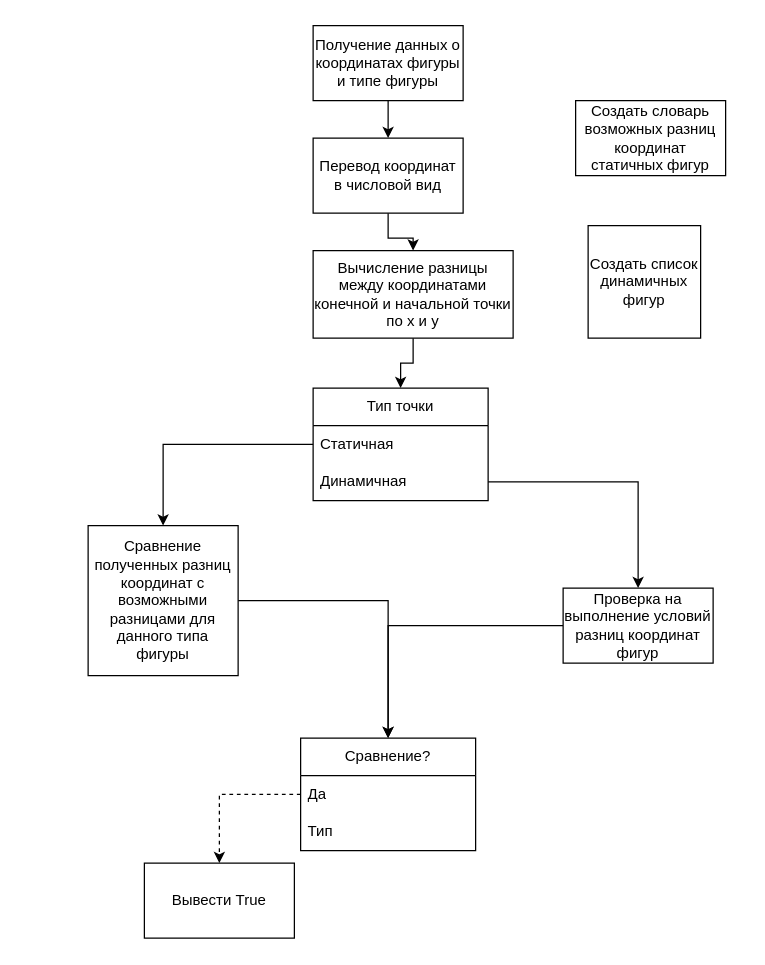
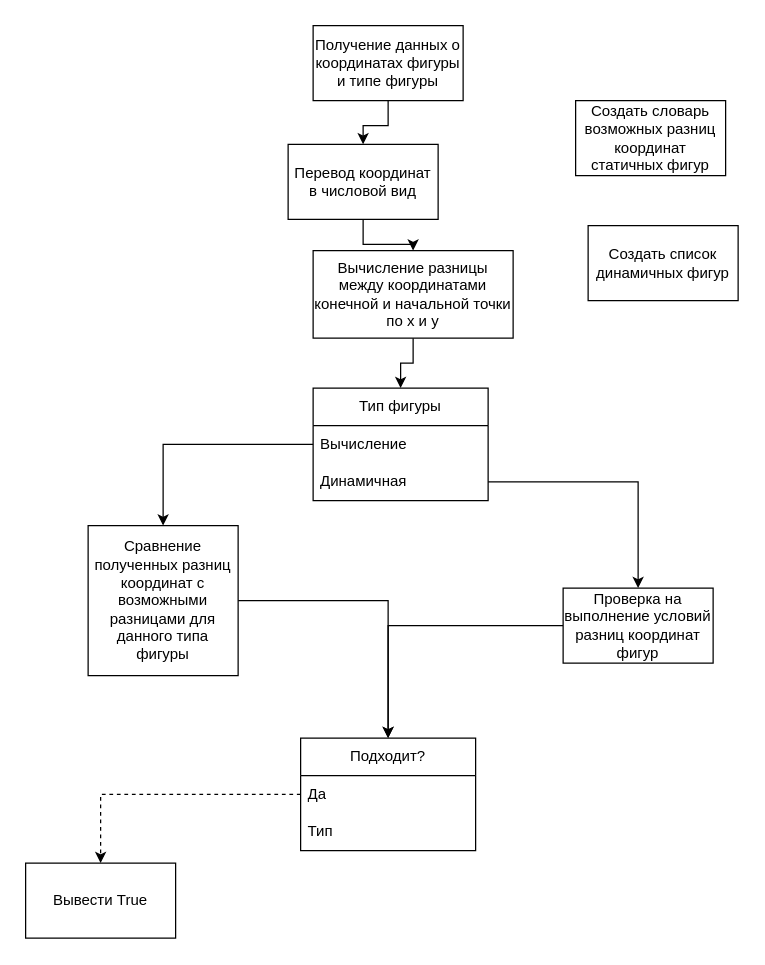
node "Перевод координат в числовой вид": moved (388, 176) -> (363, 182)
node "Создать список динамичных фигур": size 113x113 -> 150x75
node "Тип точки": label "Тип точки" -> "Тип фигуры"
node "Статичная": label "Статичная" -> "Вычисление"
node "Сравнение?": label "Сравнение?" -> "Подходит?"
node "Вывести True": moved (219, 901) -> (101, 901)
